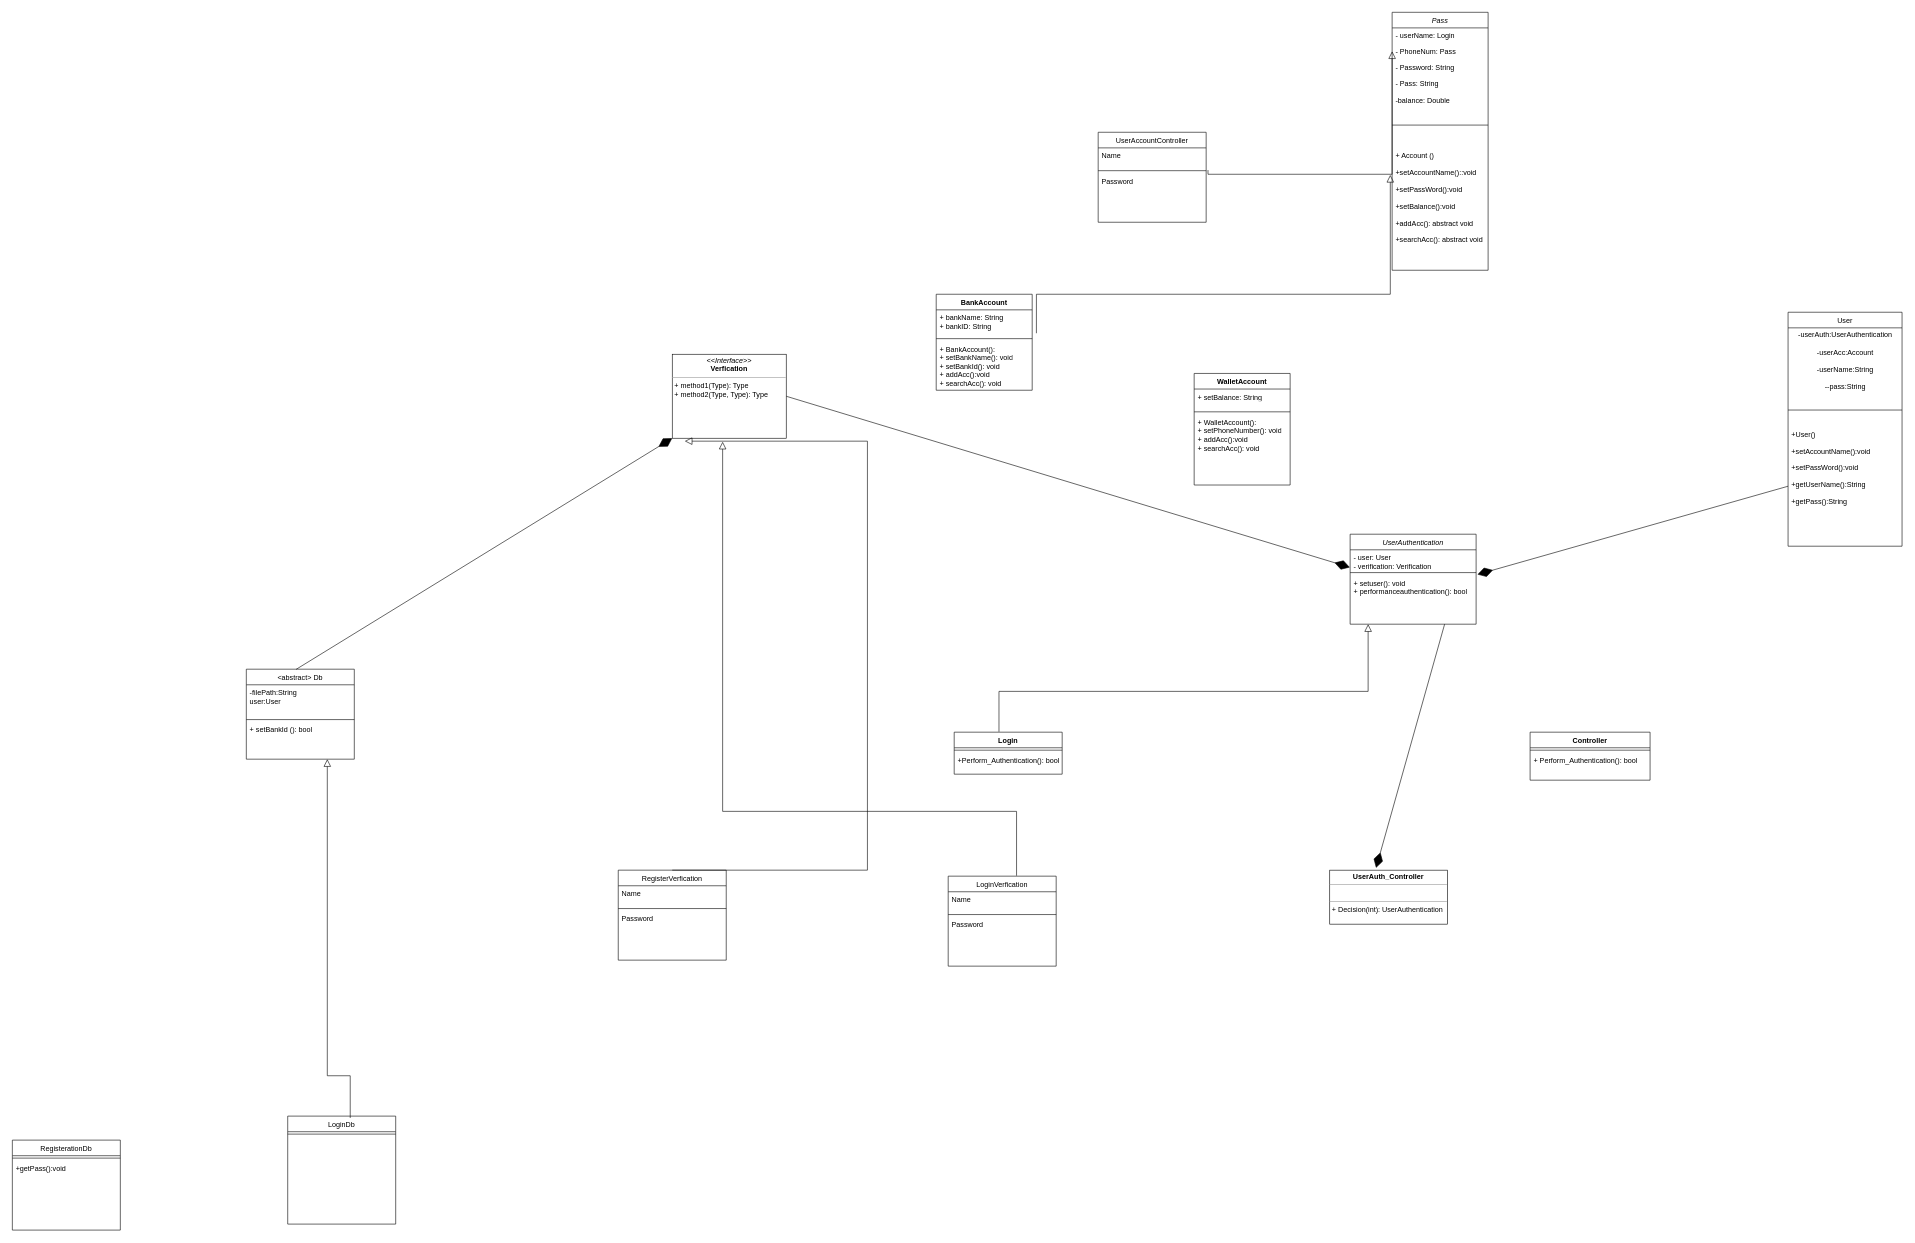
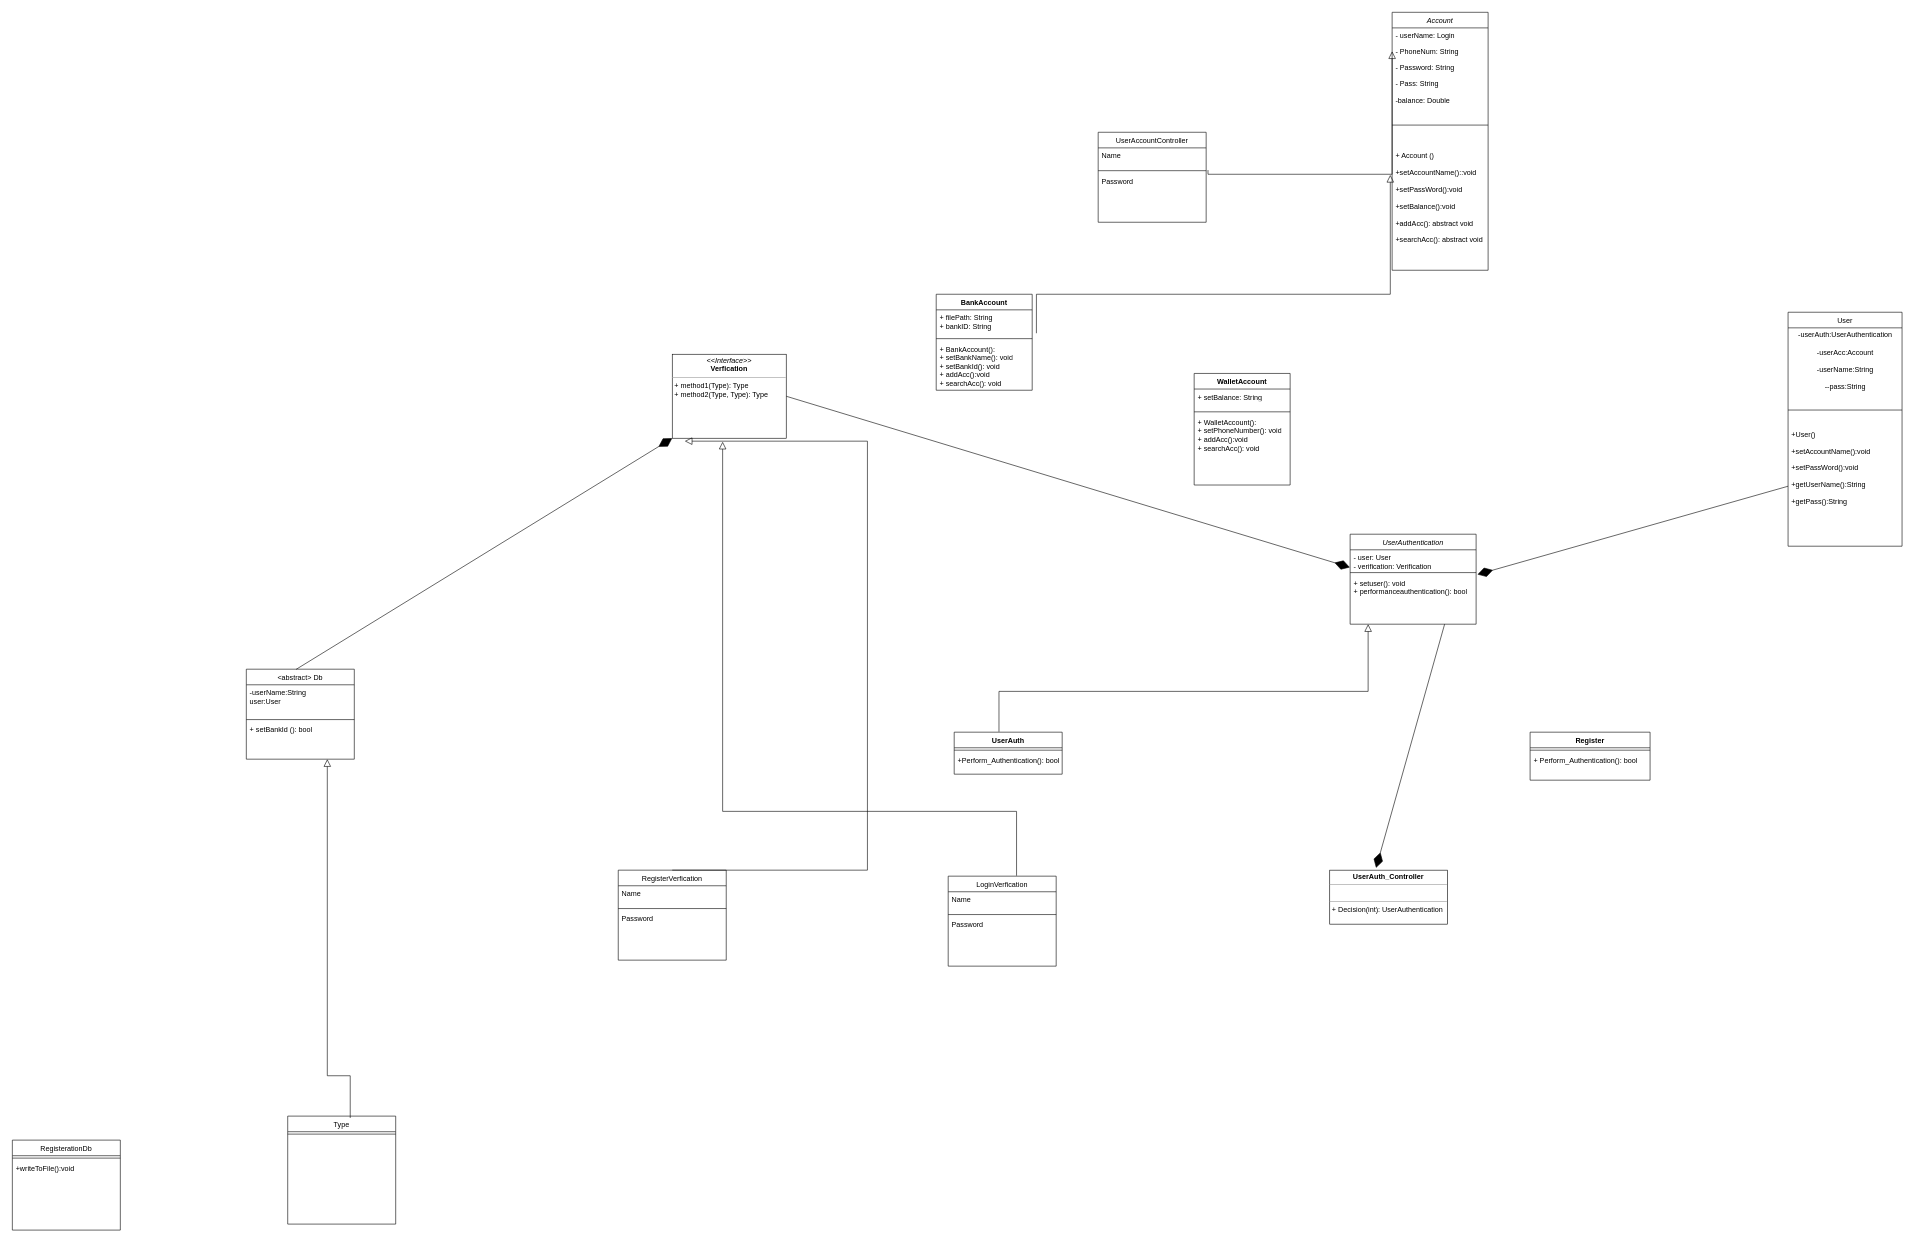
node "Pass": label "Pass" -> "Account"
node "- PhoneNum: Pass": label "- PhoneNum: Pass" -> "- PhoneNum: String"
node "+ bankName: String + bankID: String": label "+ bankName: String + bankID: String" -> "+ filePath: String + bankID: String"
node "-filePath:String user:User": label "-filePath:String user:User" -> "-userName:String user:User"
node "Login": label "Login" -> "UserAuth"
node "Controller": label "Controller" -> "Register"
node "LoginDb": label "LoginDb" -> "Type"
node "+getPass():void": label "+getPass():void" -> "+writeToFile():void"
